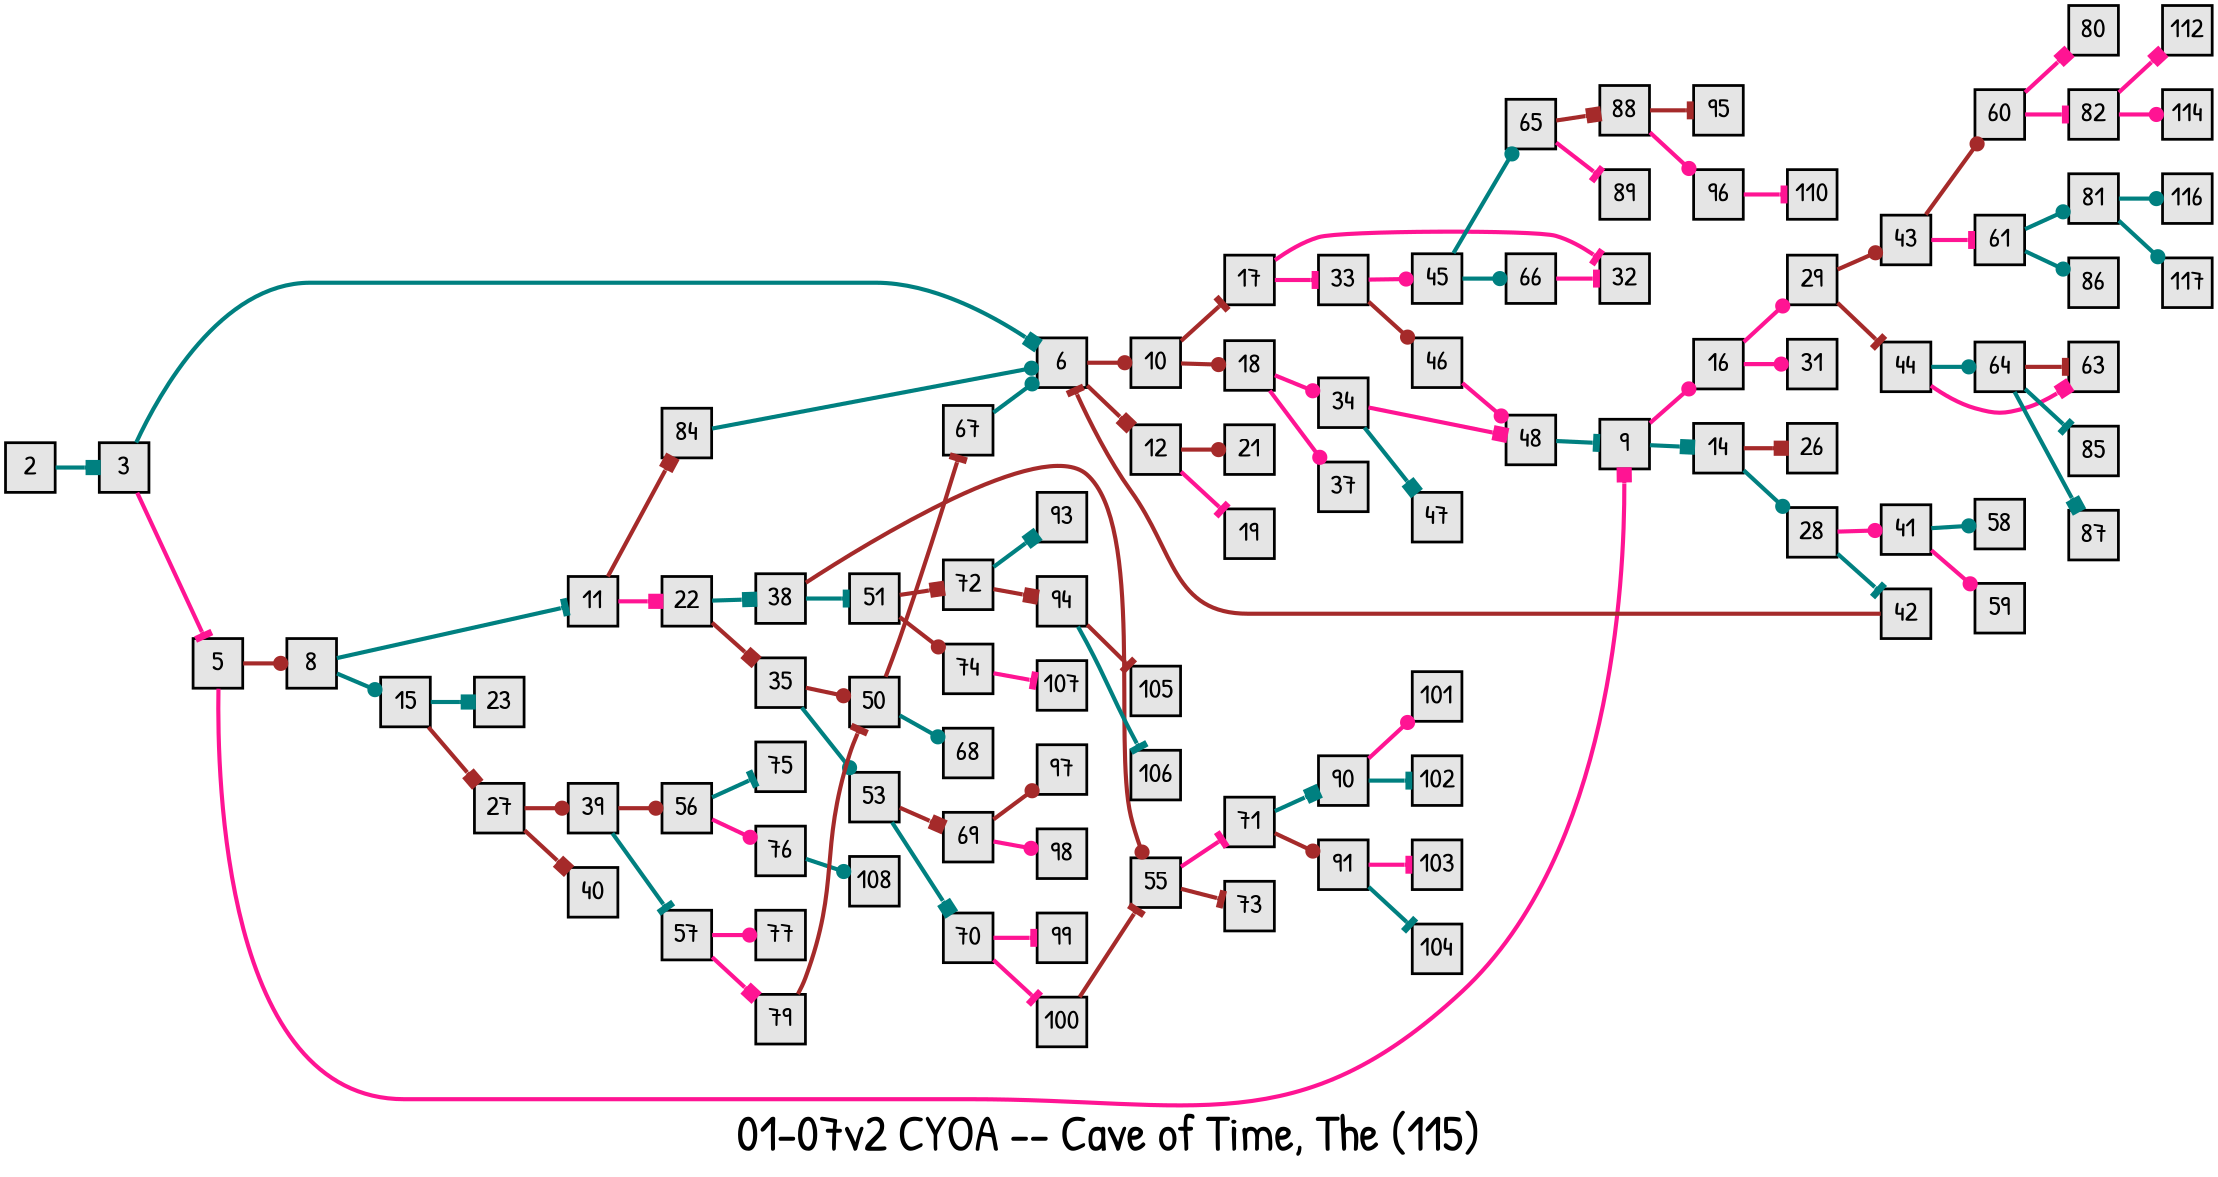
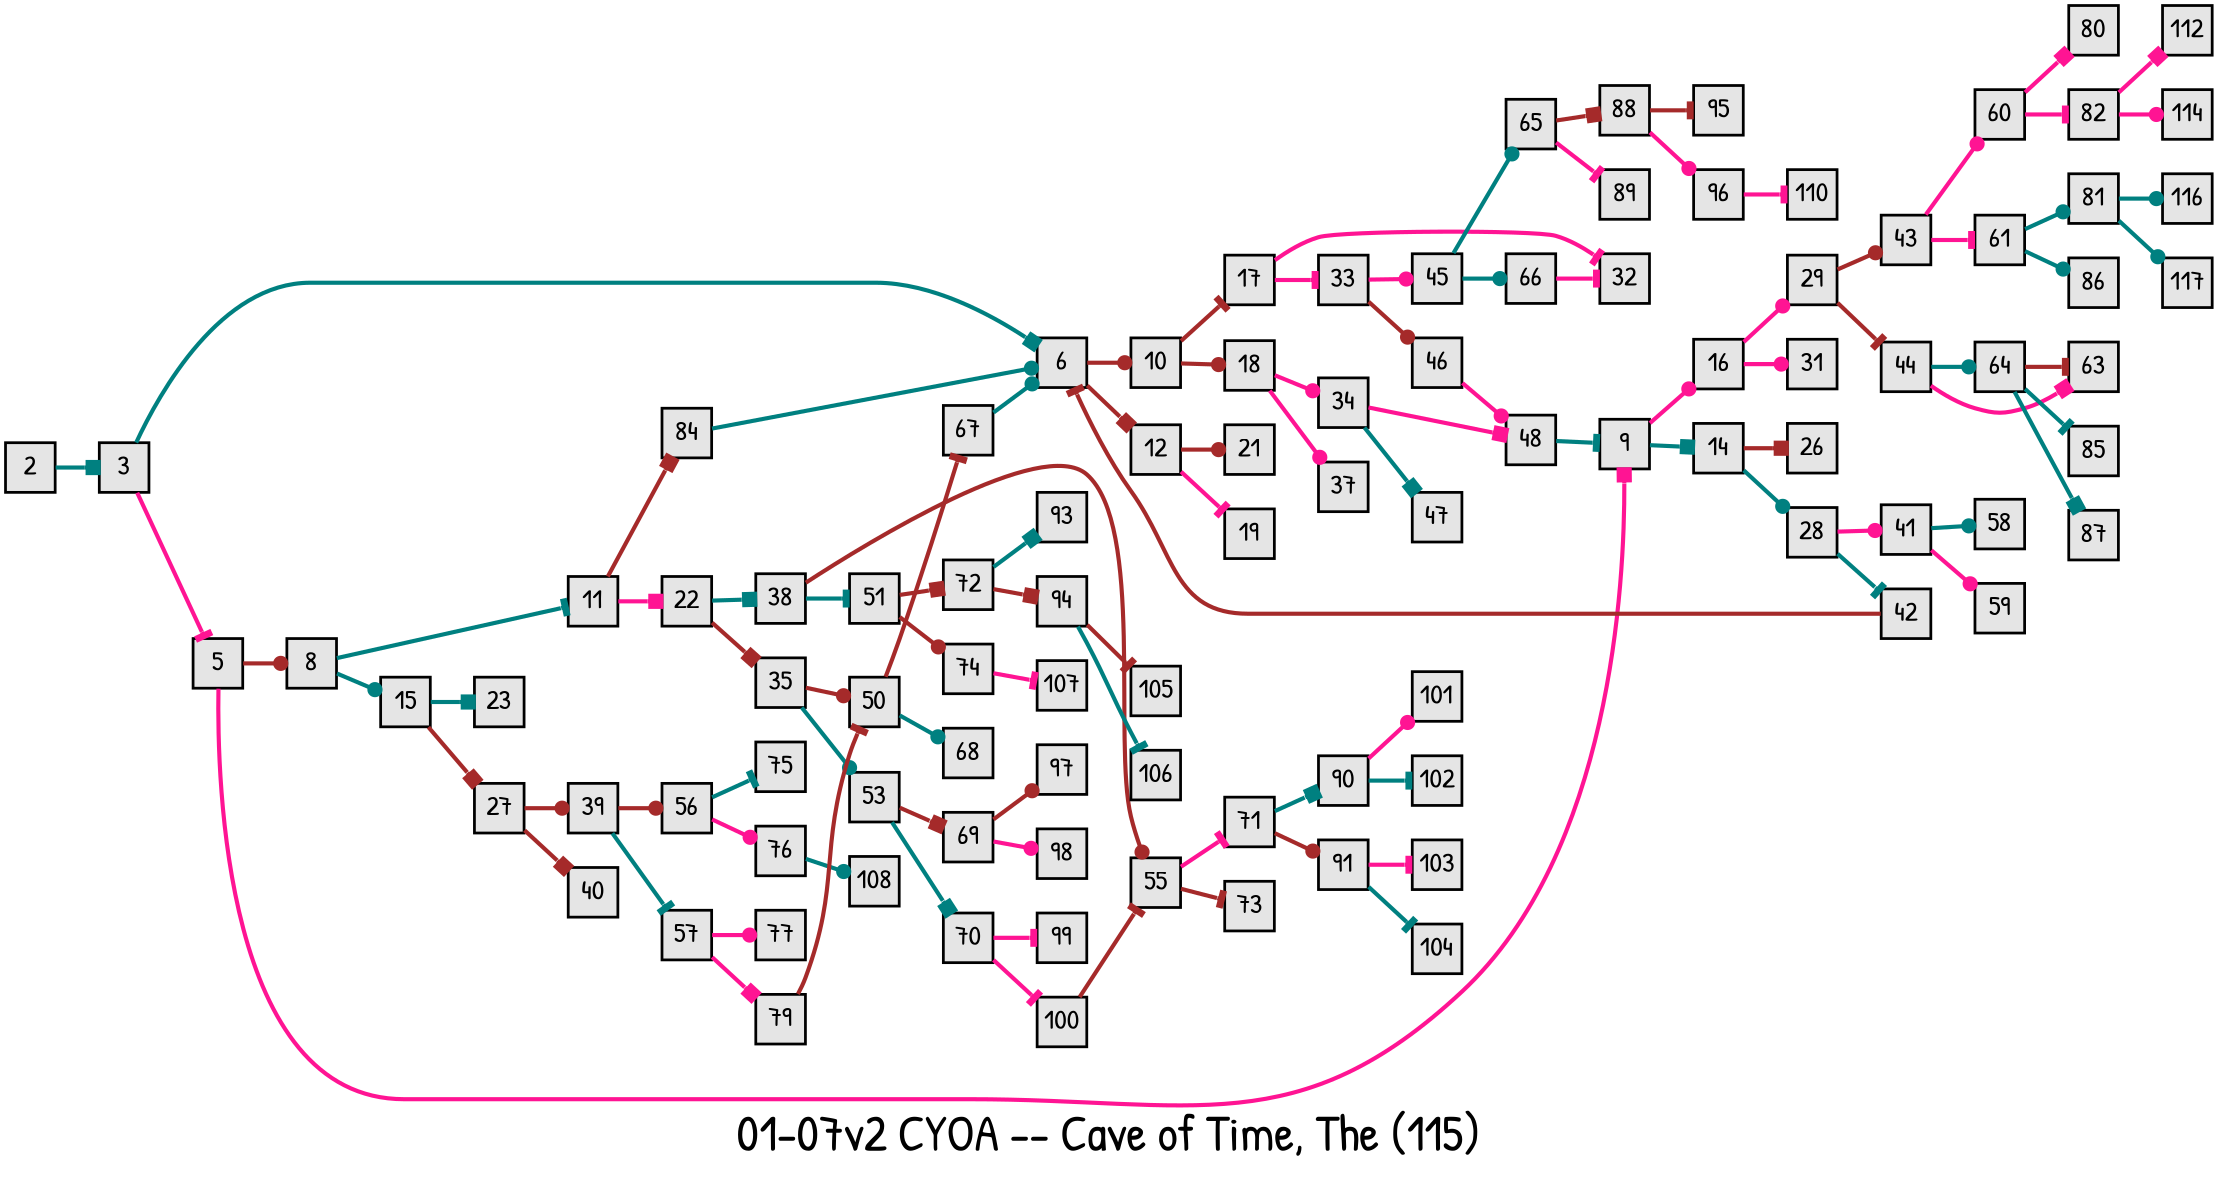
edge "43" -> "60": color brown -> deeppink
